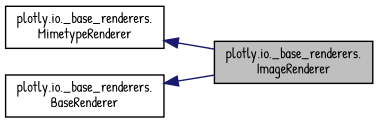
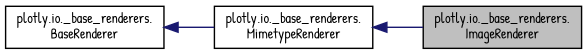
edge "plotly.io._base_renderers. ImageRenderer" -> "plotly.io._base_renderers. BaseRenderer": now "plotly.io._base_renderers. MimetypeRenderer" -> "plotly.io._base_renderers. BaseRenderer"
